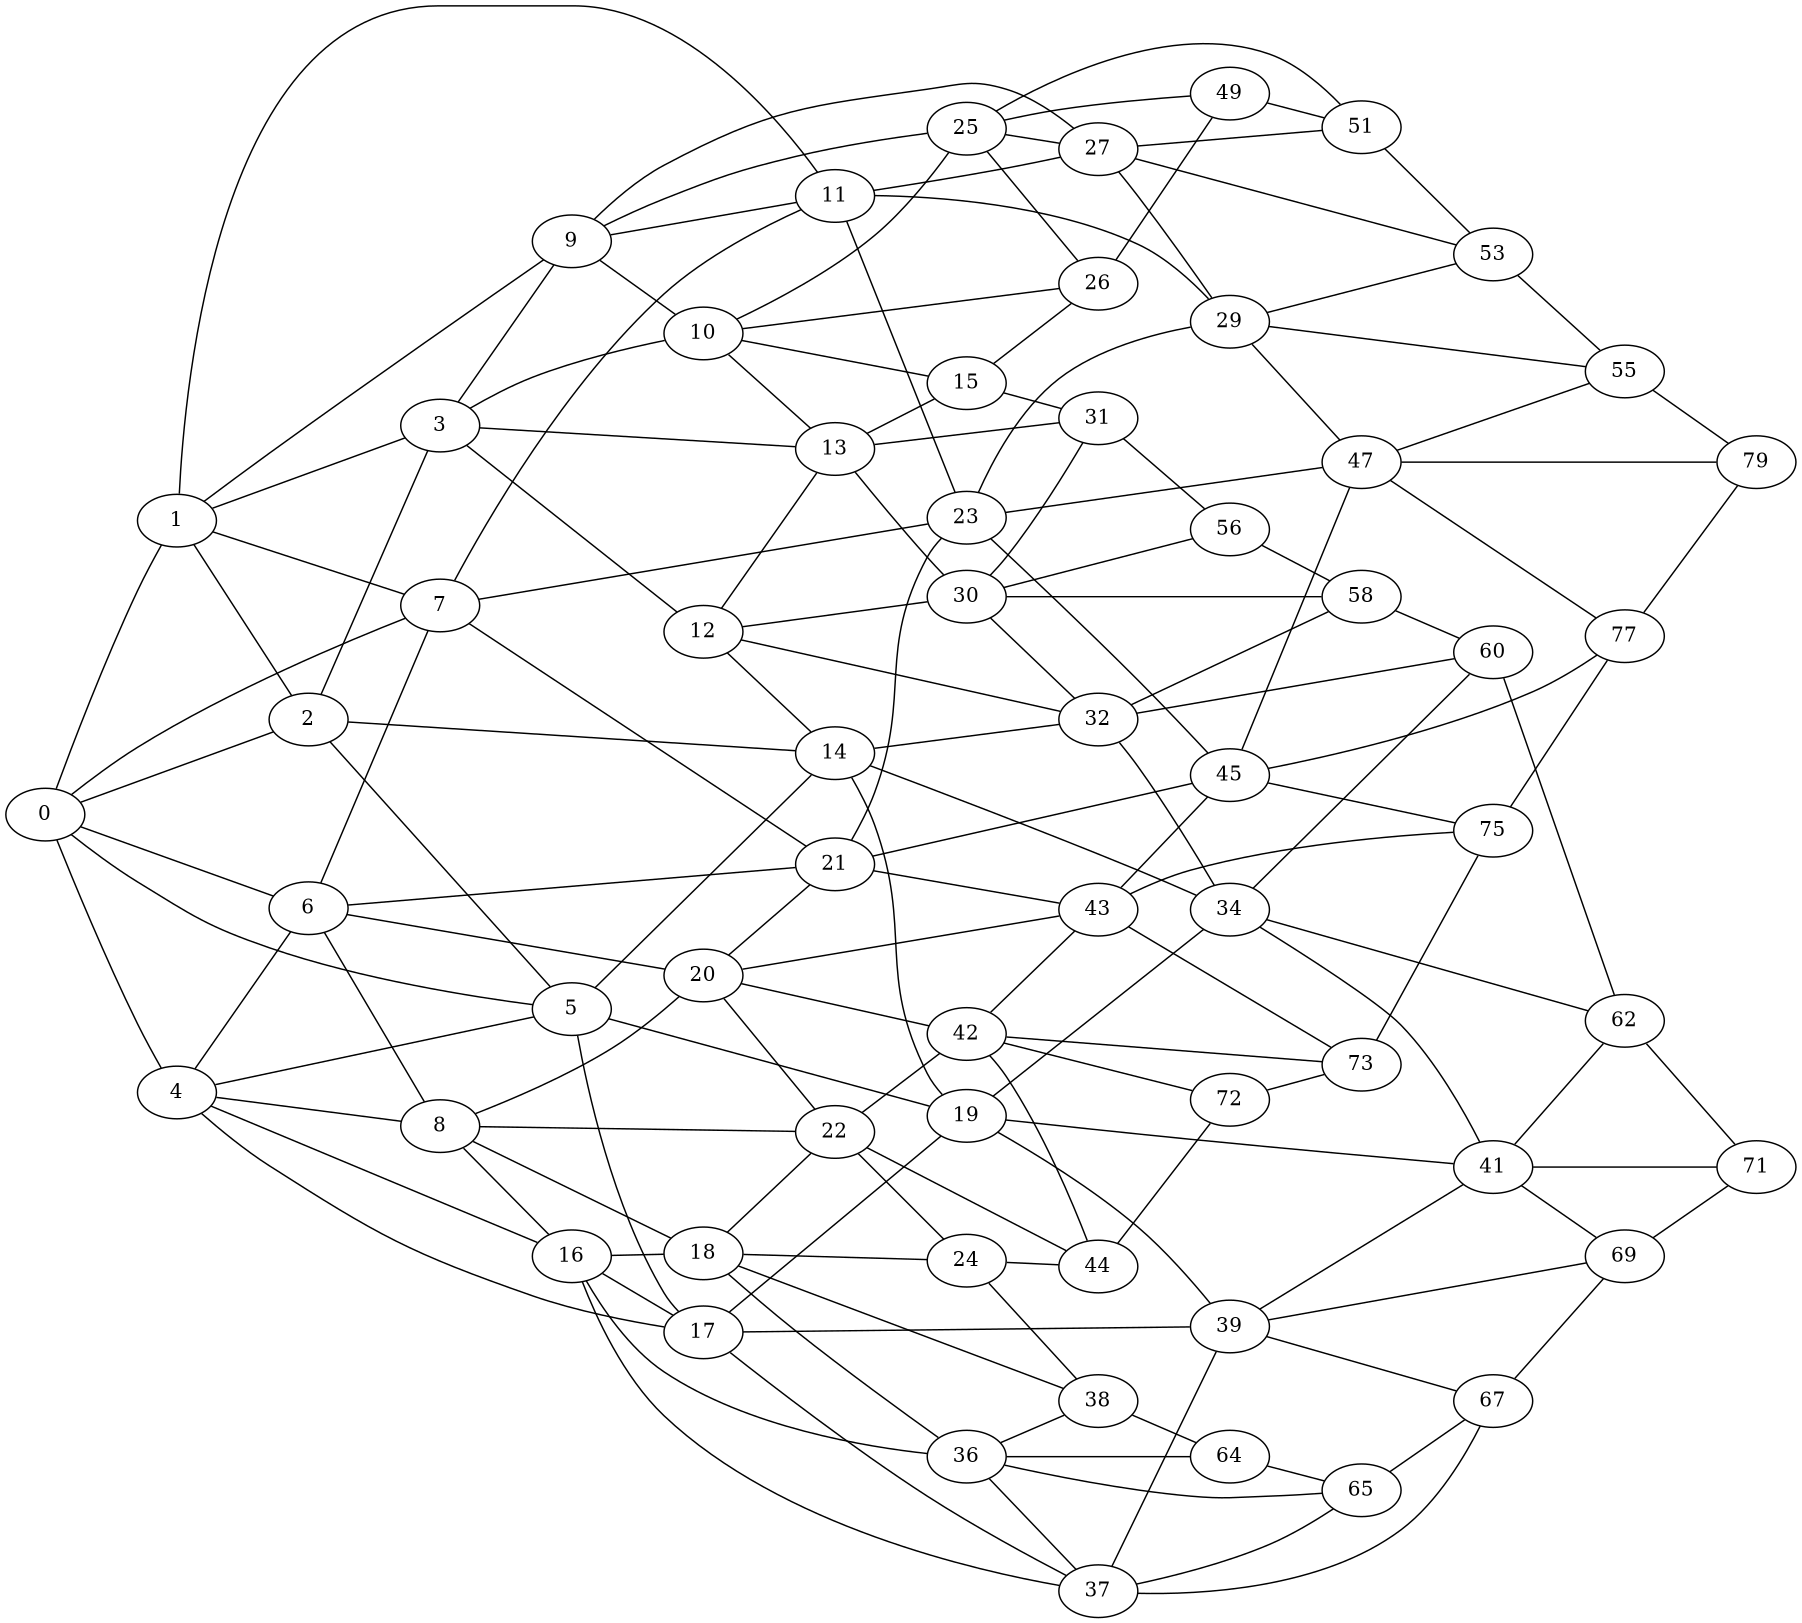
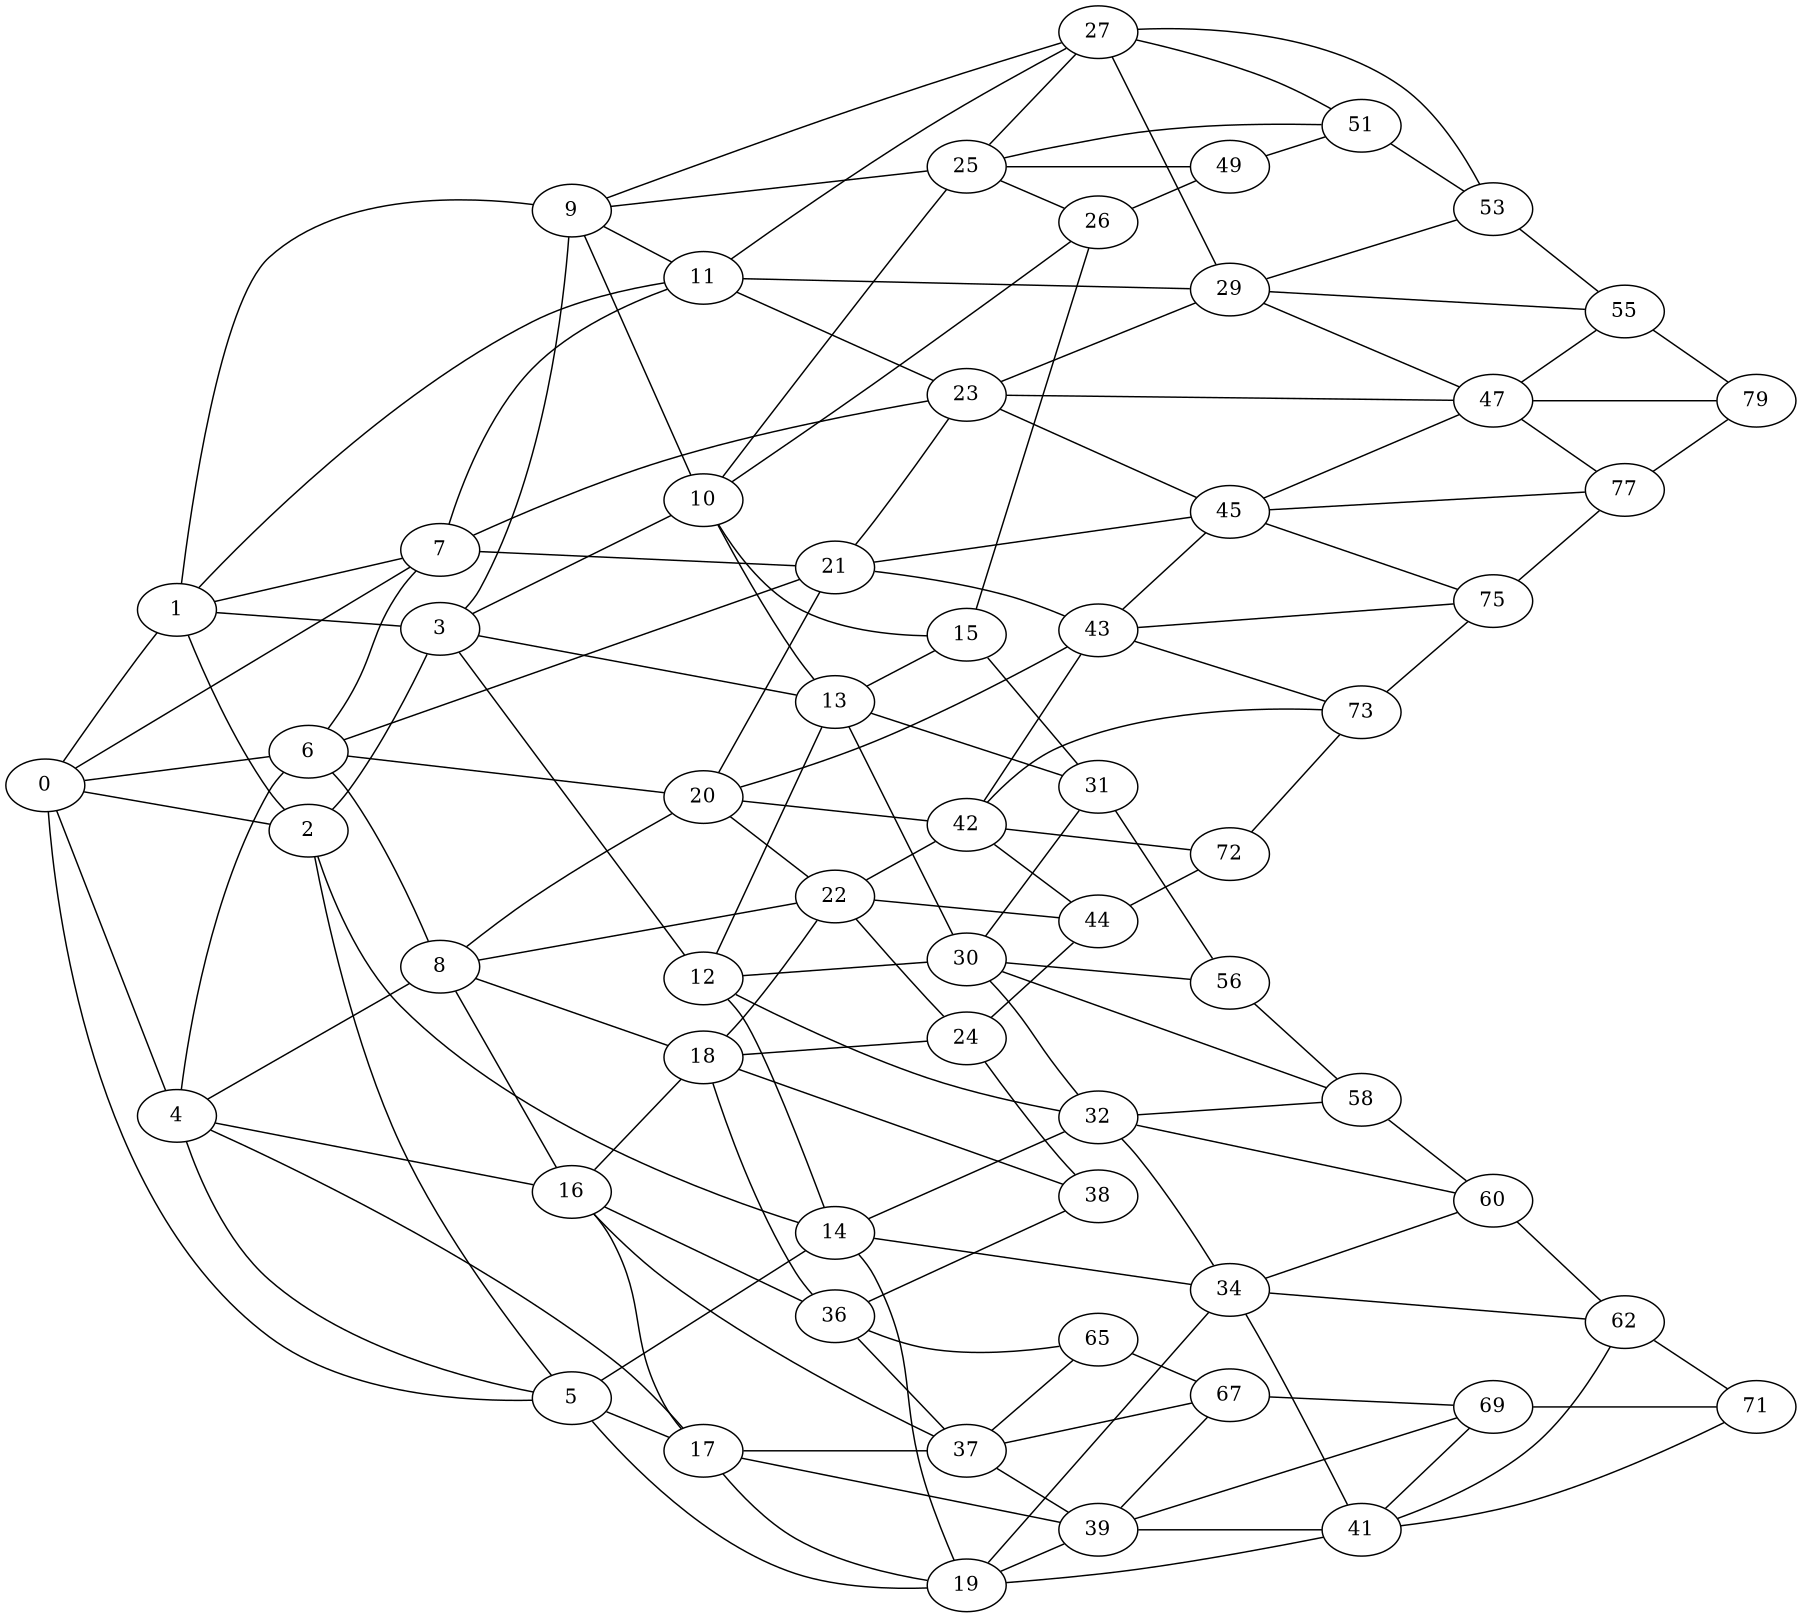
node "64": removed
